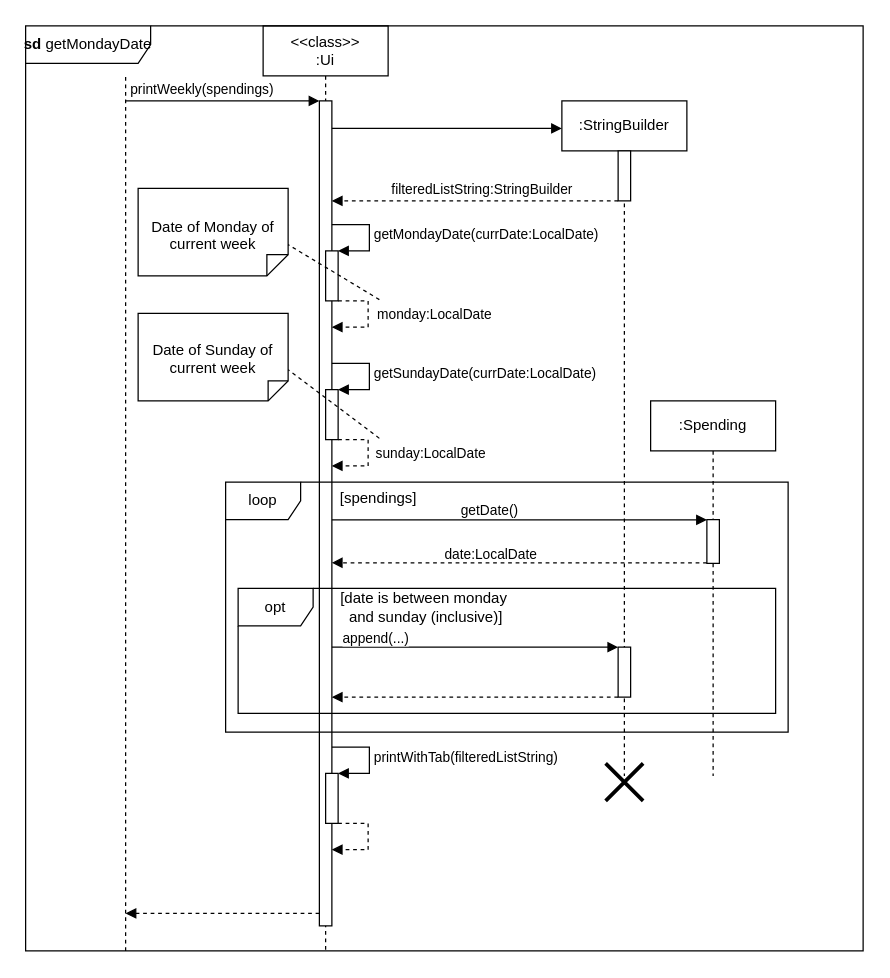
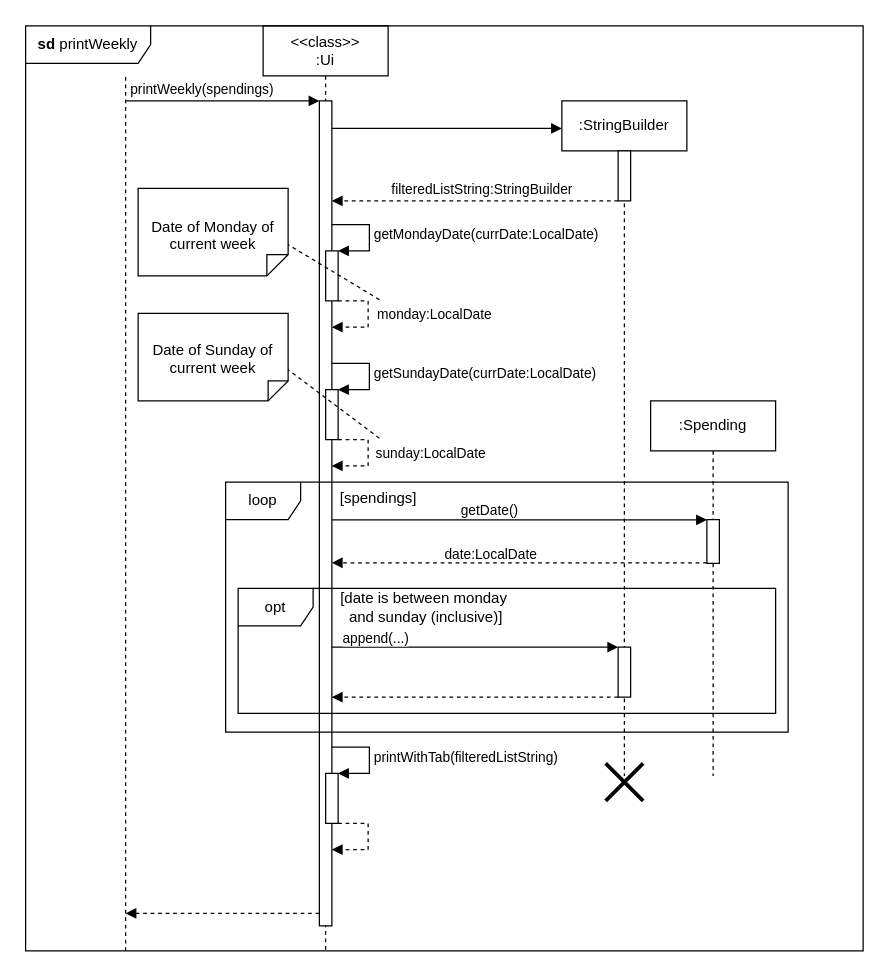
node "sd getMondayDate": label "sd getMondayDate" -> "sd printWeekly"
